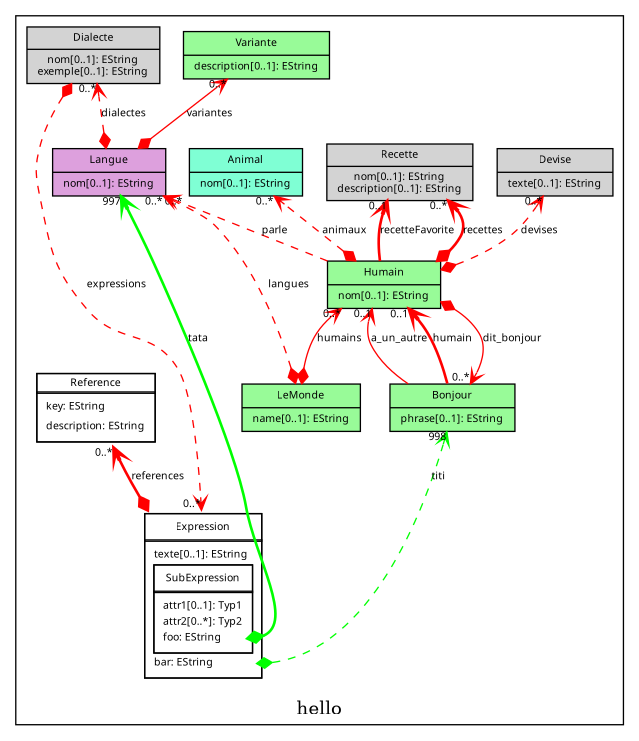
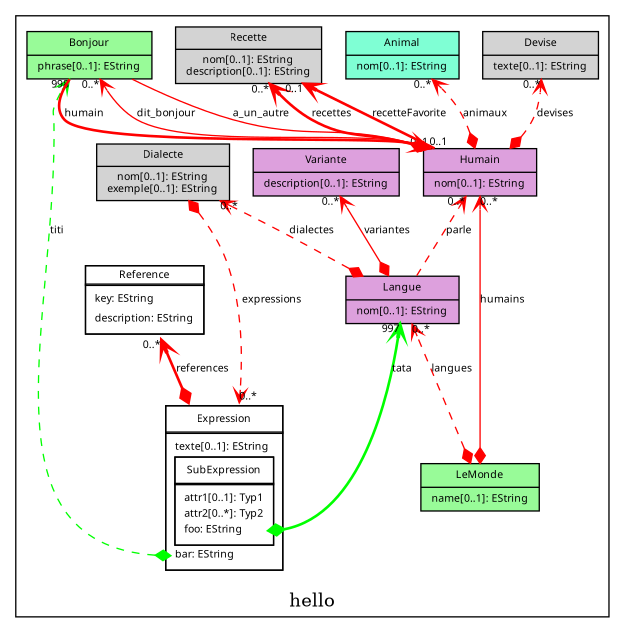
node "Variante": fillcolor palegreen -> plum
edge "Humain" -> "Langue": reversed
node "Humain": fillcolor palegreen -> plum
